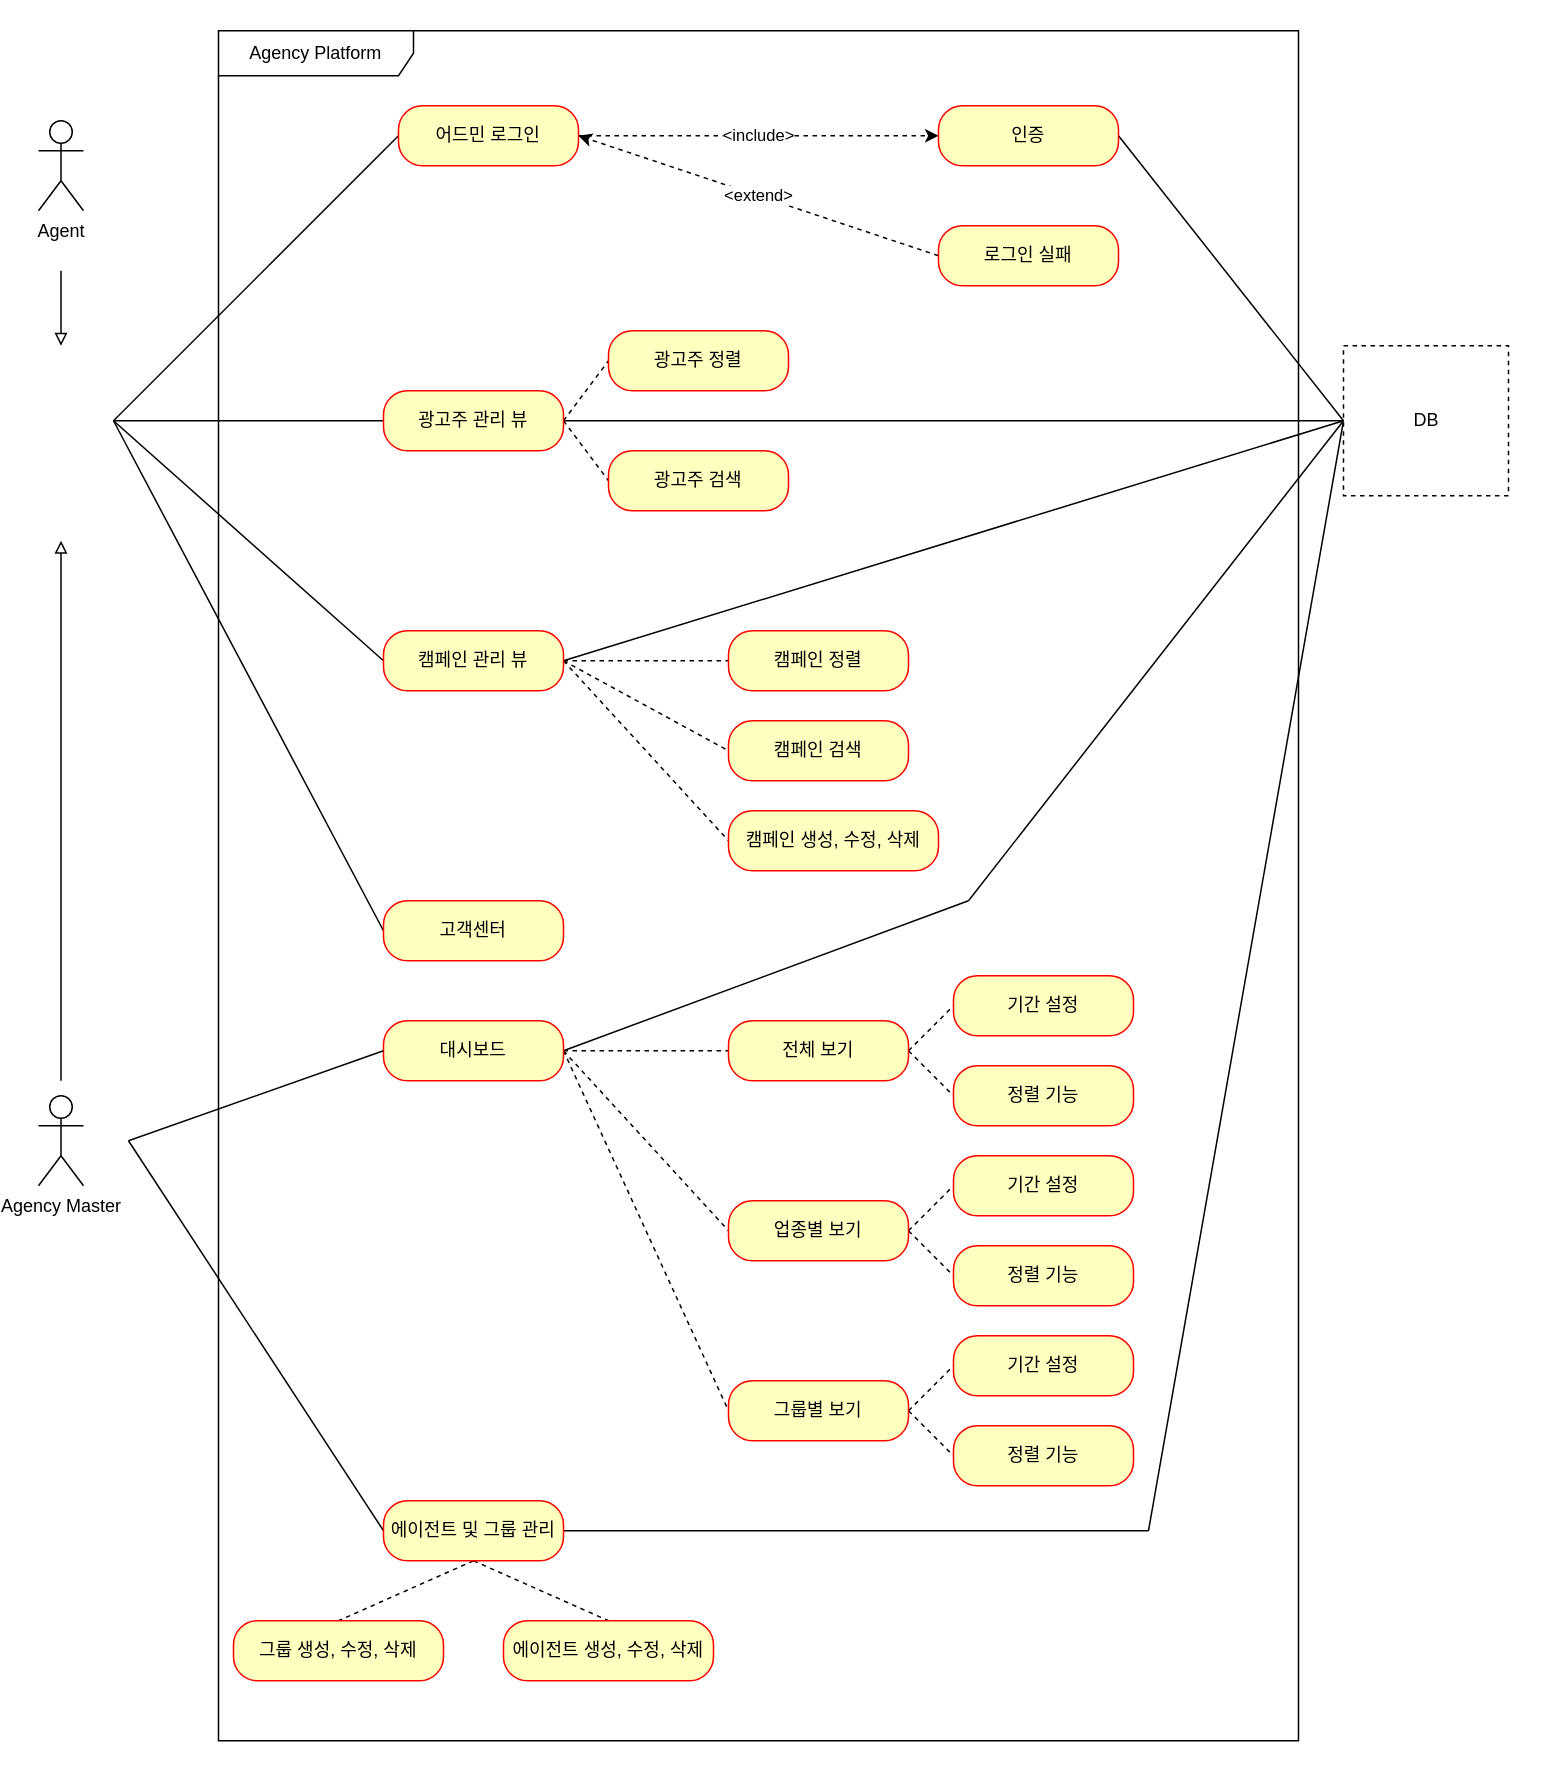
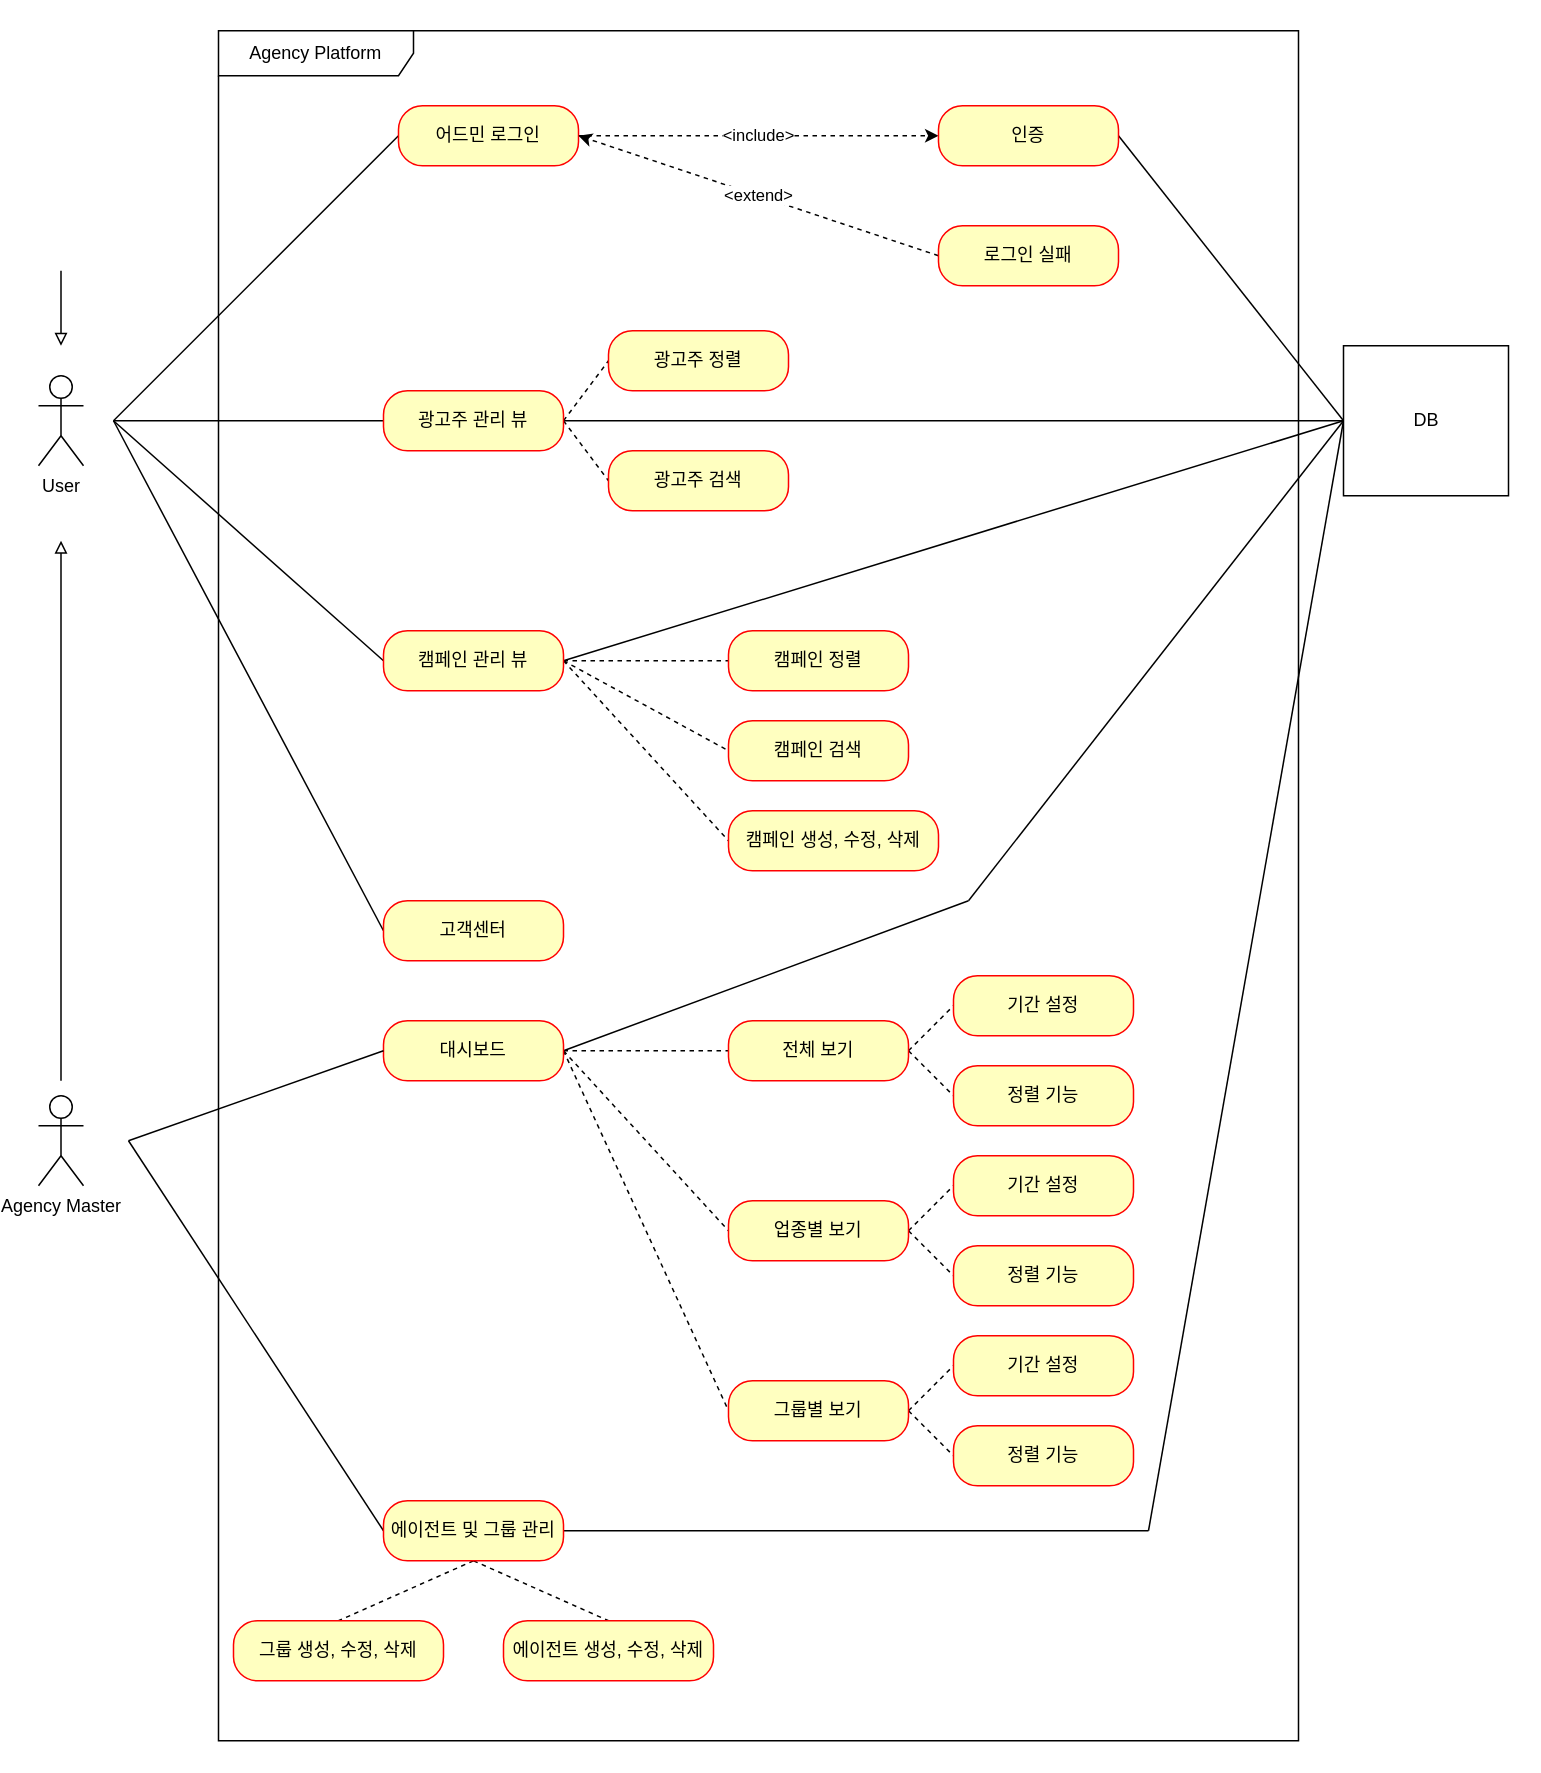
node "Agent": removed
node "User": added
node "DB": style dashed -> solid
